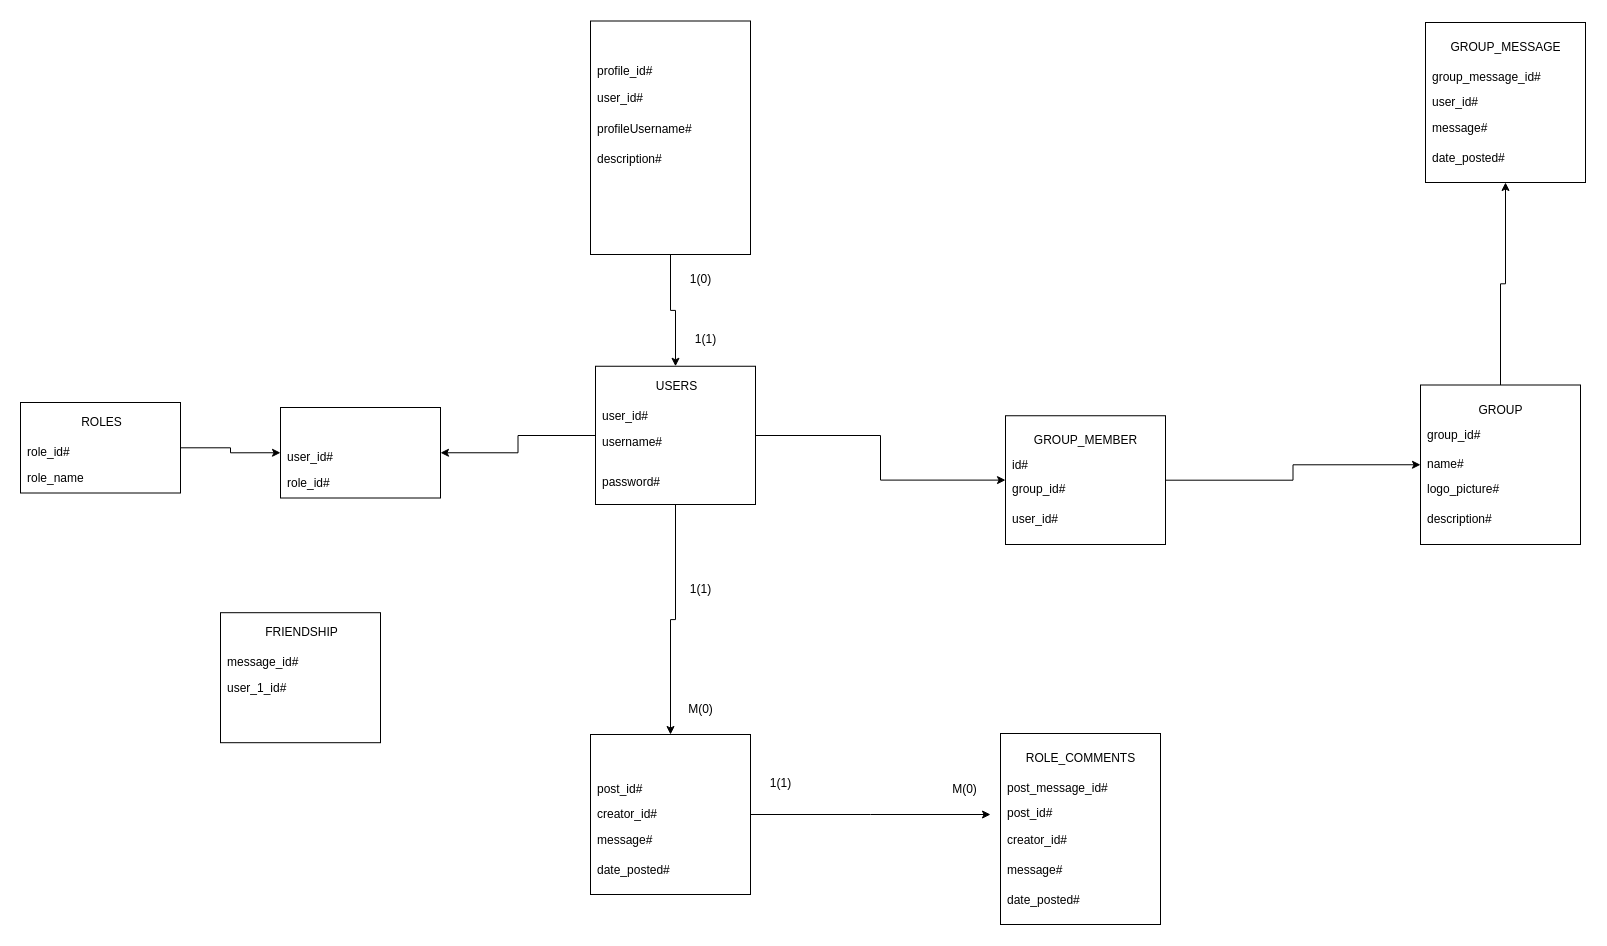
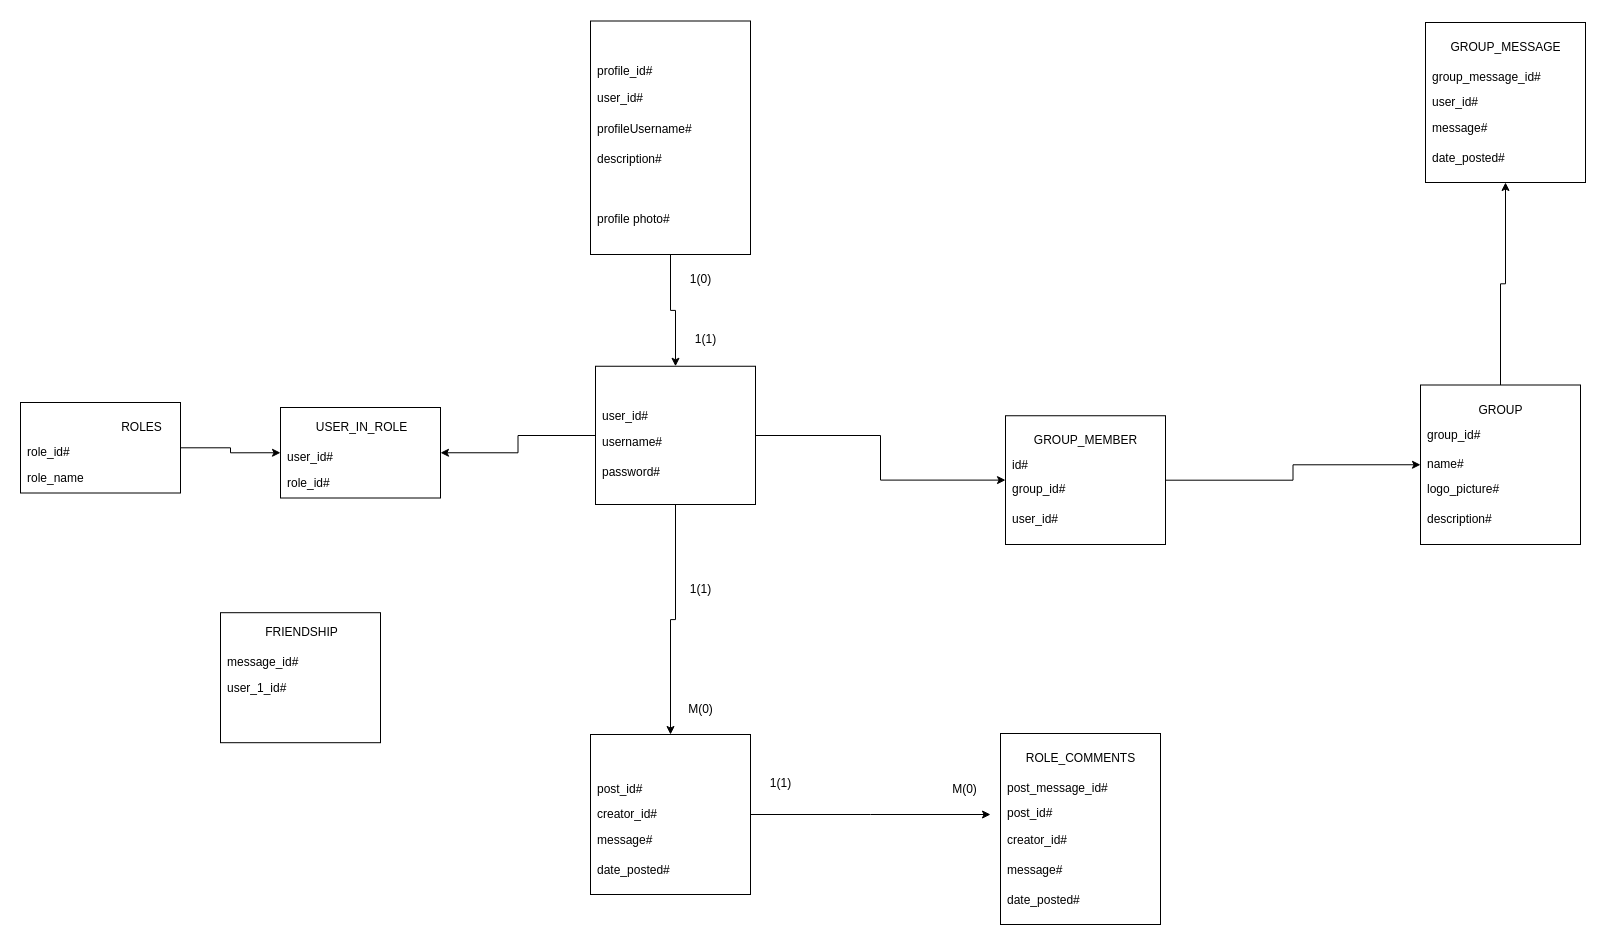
node "profile photo#": added
node "USERS": removed
node "ROLES": moved (102, 423) -> (142, 428)
node "USER_IN_ROLE": added
node "password#": moved (641, 482) -> (641, 472)
